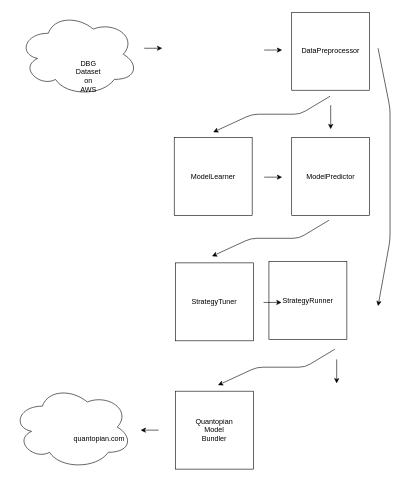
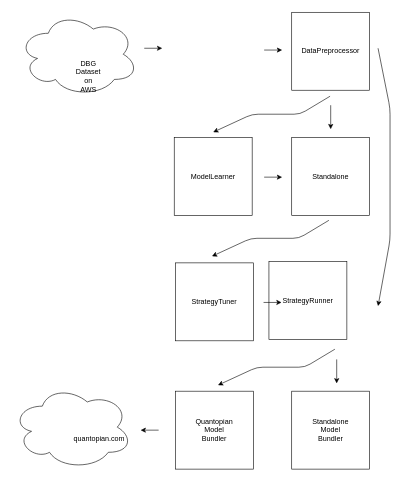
node "ModelPredictor": label "ModelPredictor" -> "Standalone"
node "Standalone Model Bundler": added
